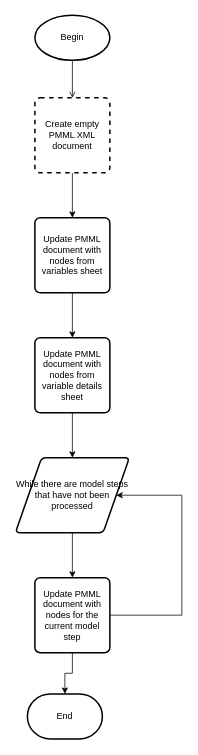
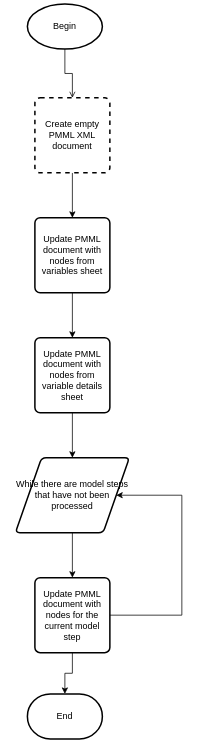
node "Begin": moved (72, 38) -> (65, 27)
